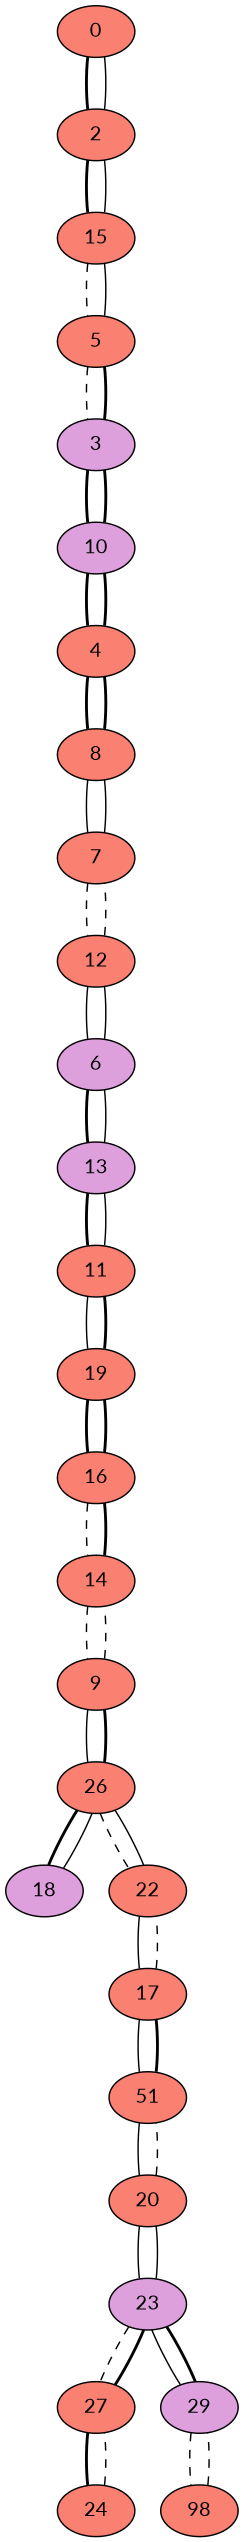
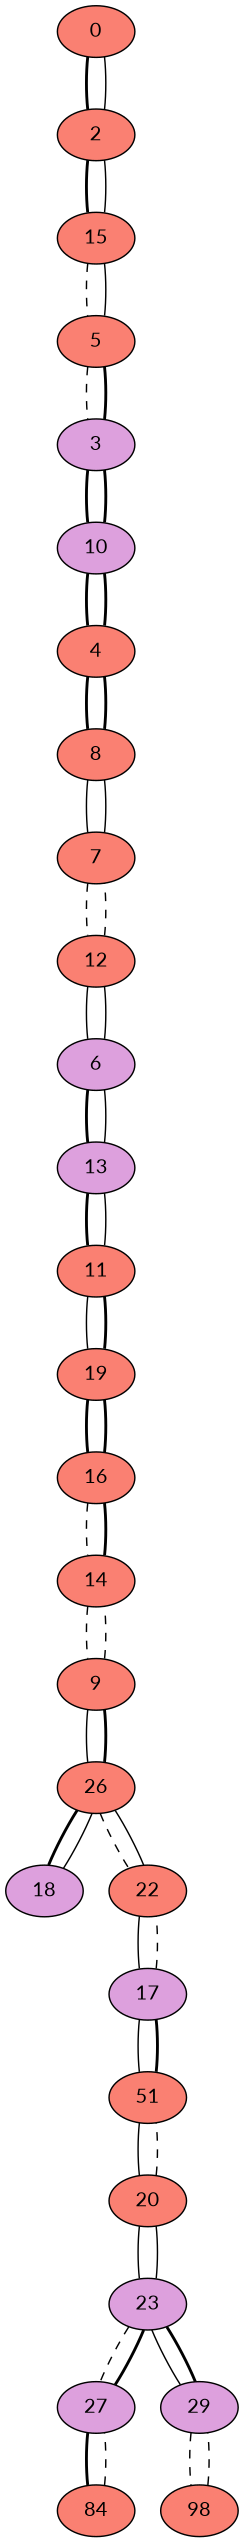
node "17": fillcolor salmon -> plum
node "27": fillcolor salmon -> plum
node "24": label "24" -> "84"
